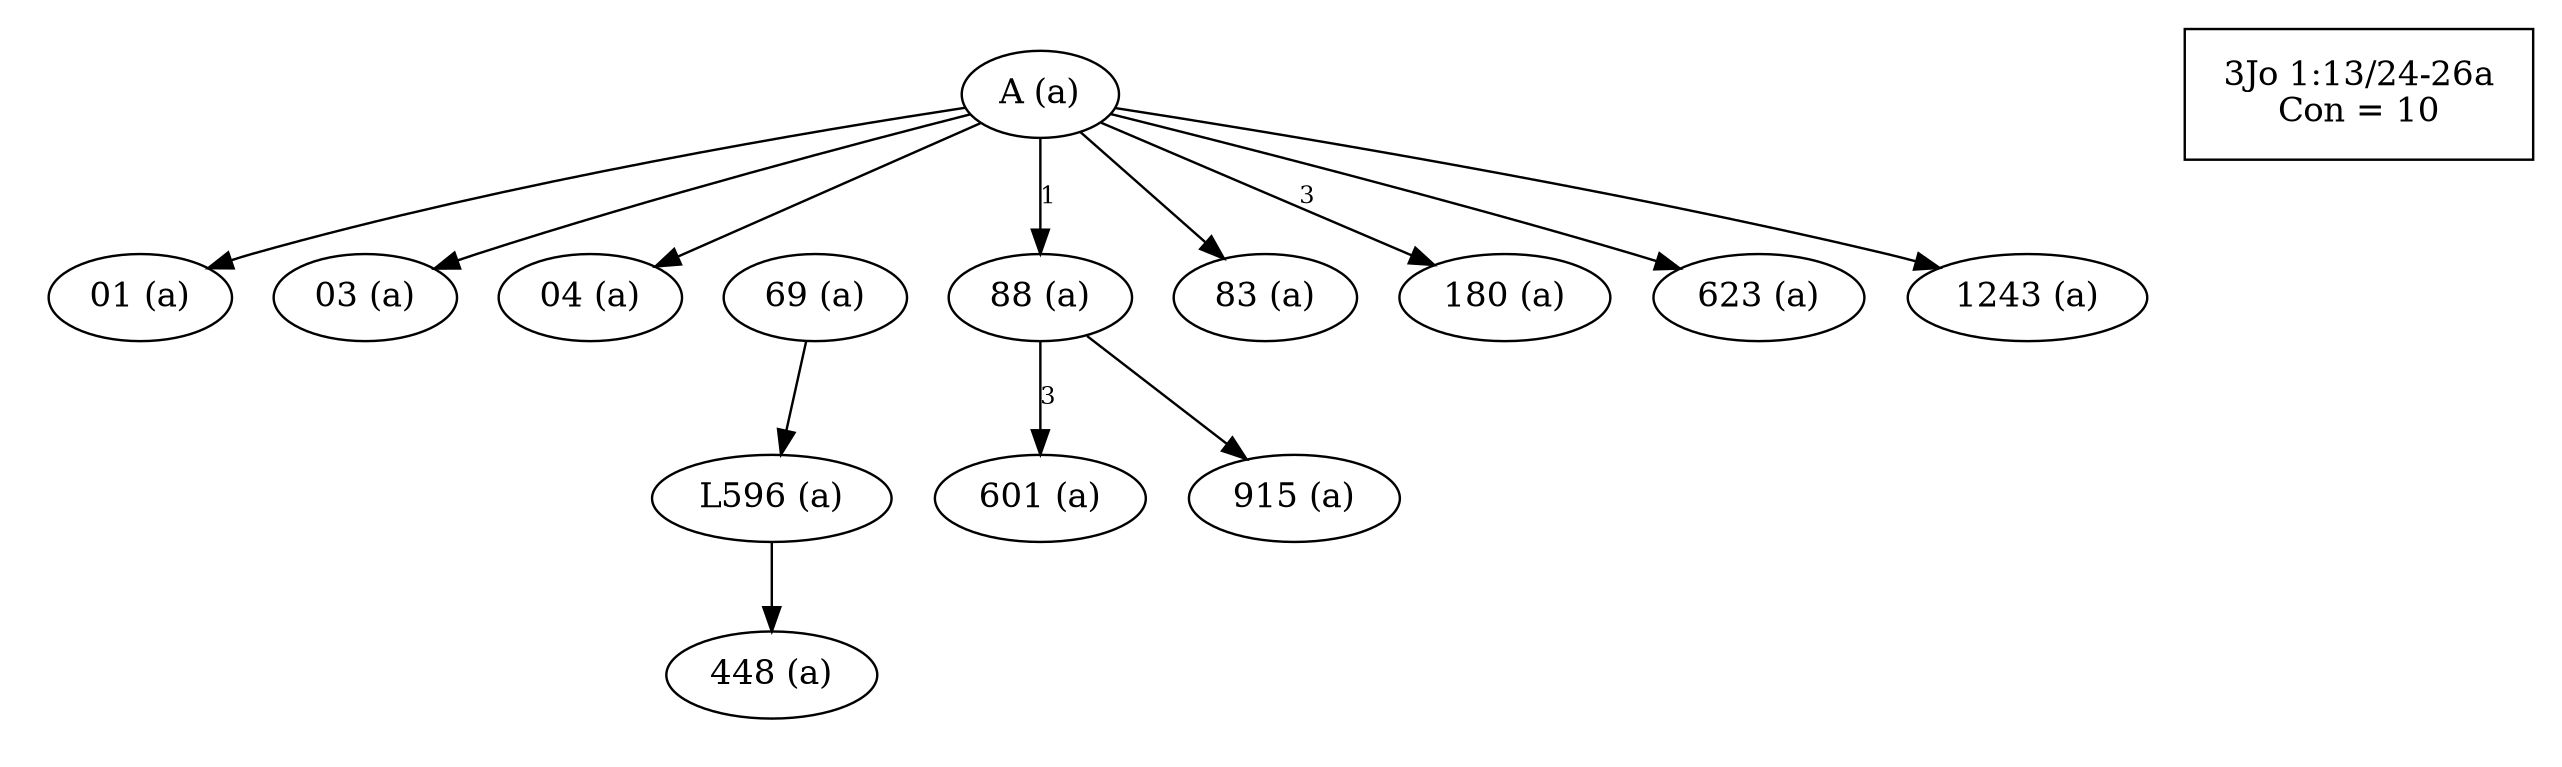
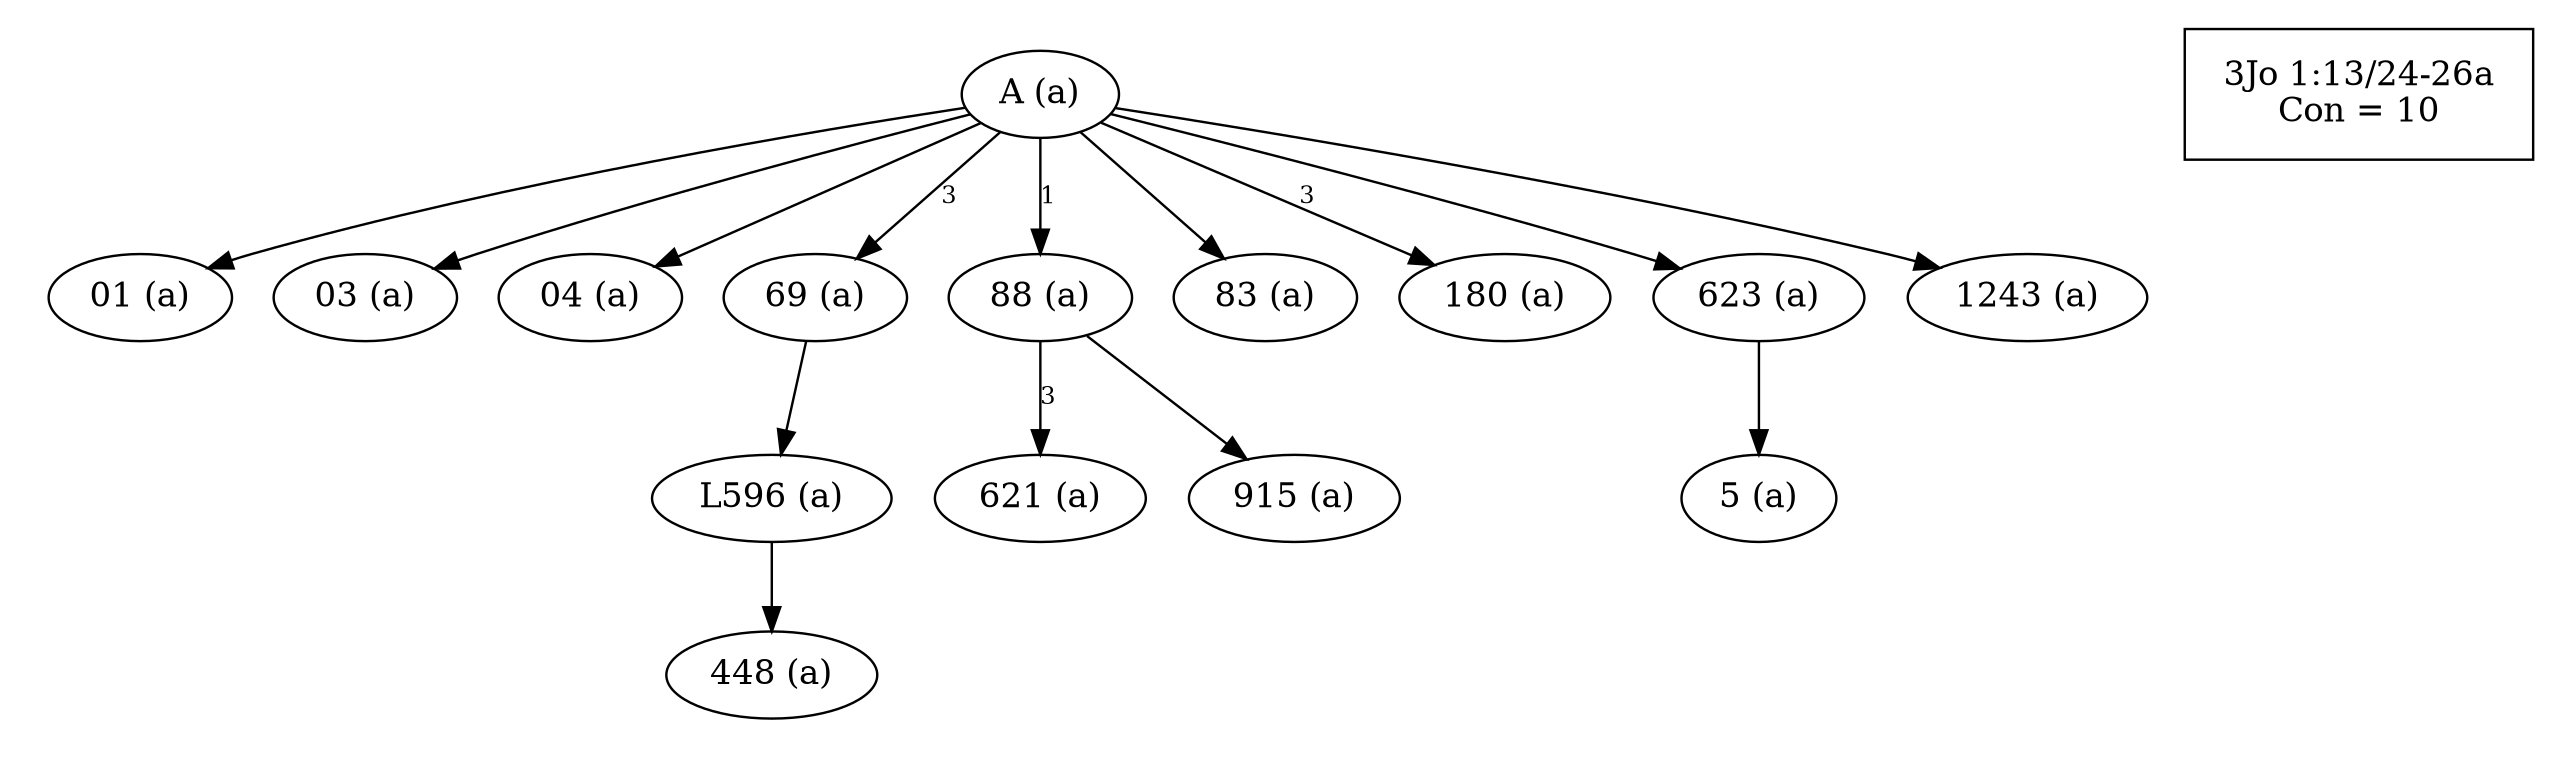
edge "A (a)" -> "69 (a)": added, label "3"
node "601 (a)": label "601 (a)" -> "621 (a)"
node "5 (a)": added
